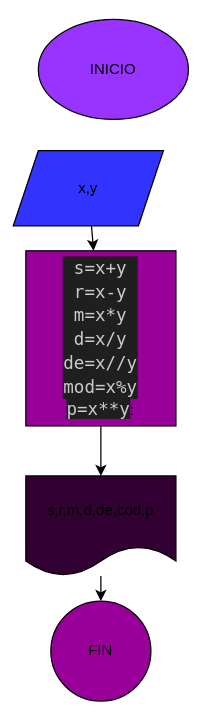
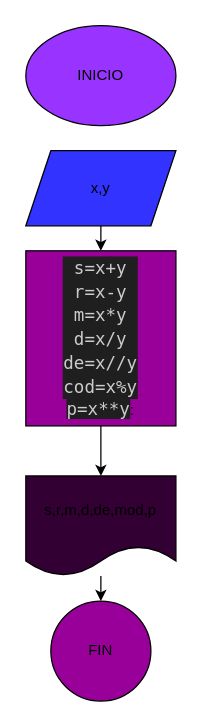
node "INICIO": moved (113, 69) -> (101, 76)
node "x,y": moved (88, 188) -> (101, 188)
node "s=x+y r=x-y m=x*y d=x/y de=x//y mod=x%y p=x**y:": label "s=x+y r=x-y m=x*y d=x/y de=x//y mod=x%y p=x**y:" -> "s=x+y r=x-y m=x*y d=x/y de=x//y cod=x%y p=x**y:"
node "s,r,m,d,de,cod,p": label "s,r,m,d,de,cod,p" -> "s,r,m,d,de,mod,p"
